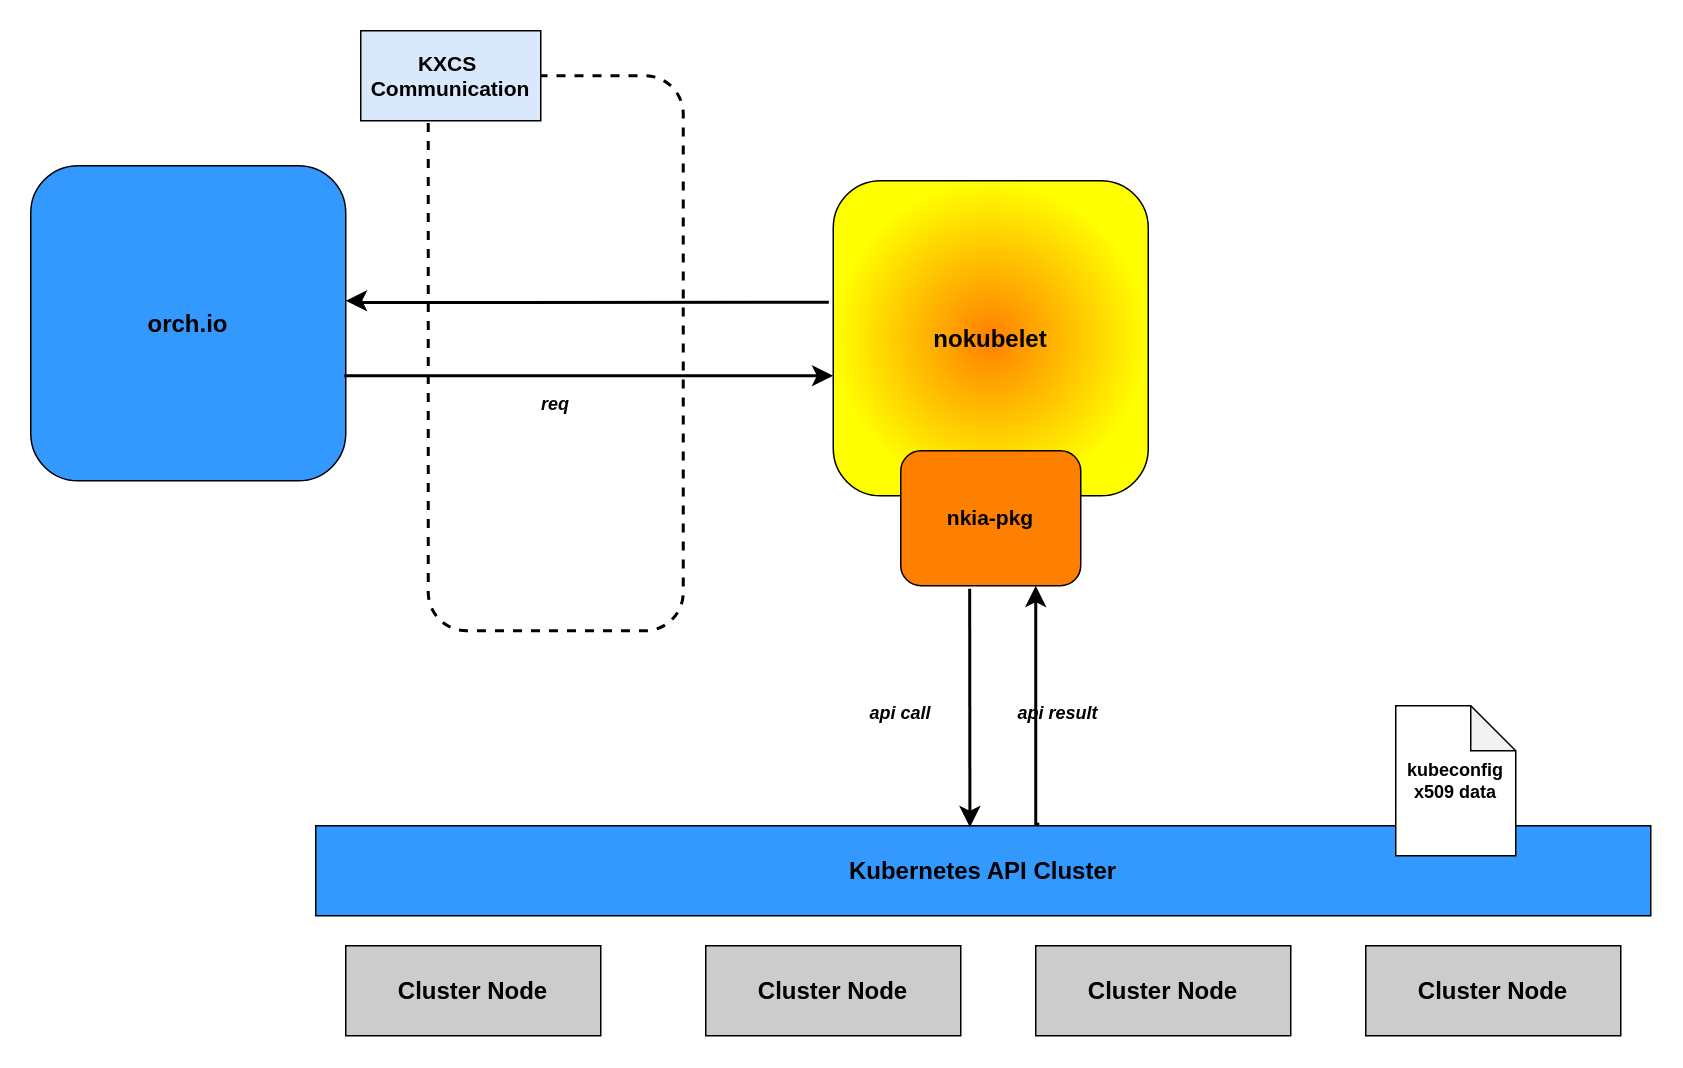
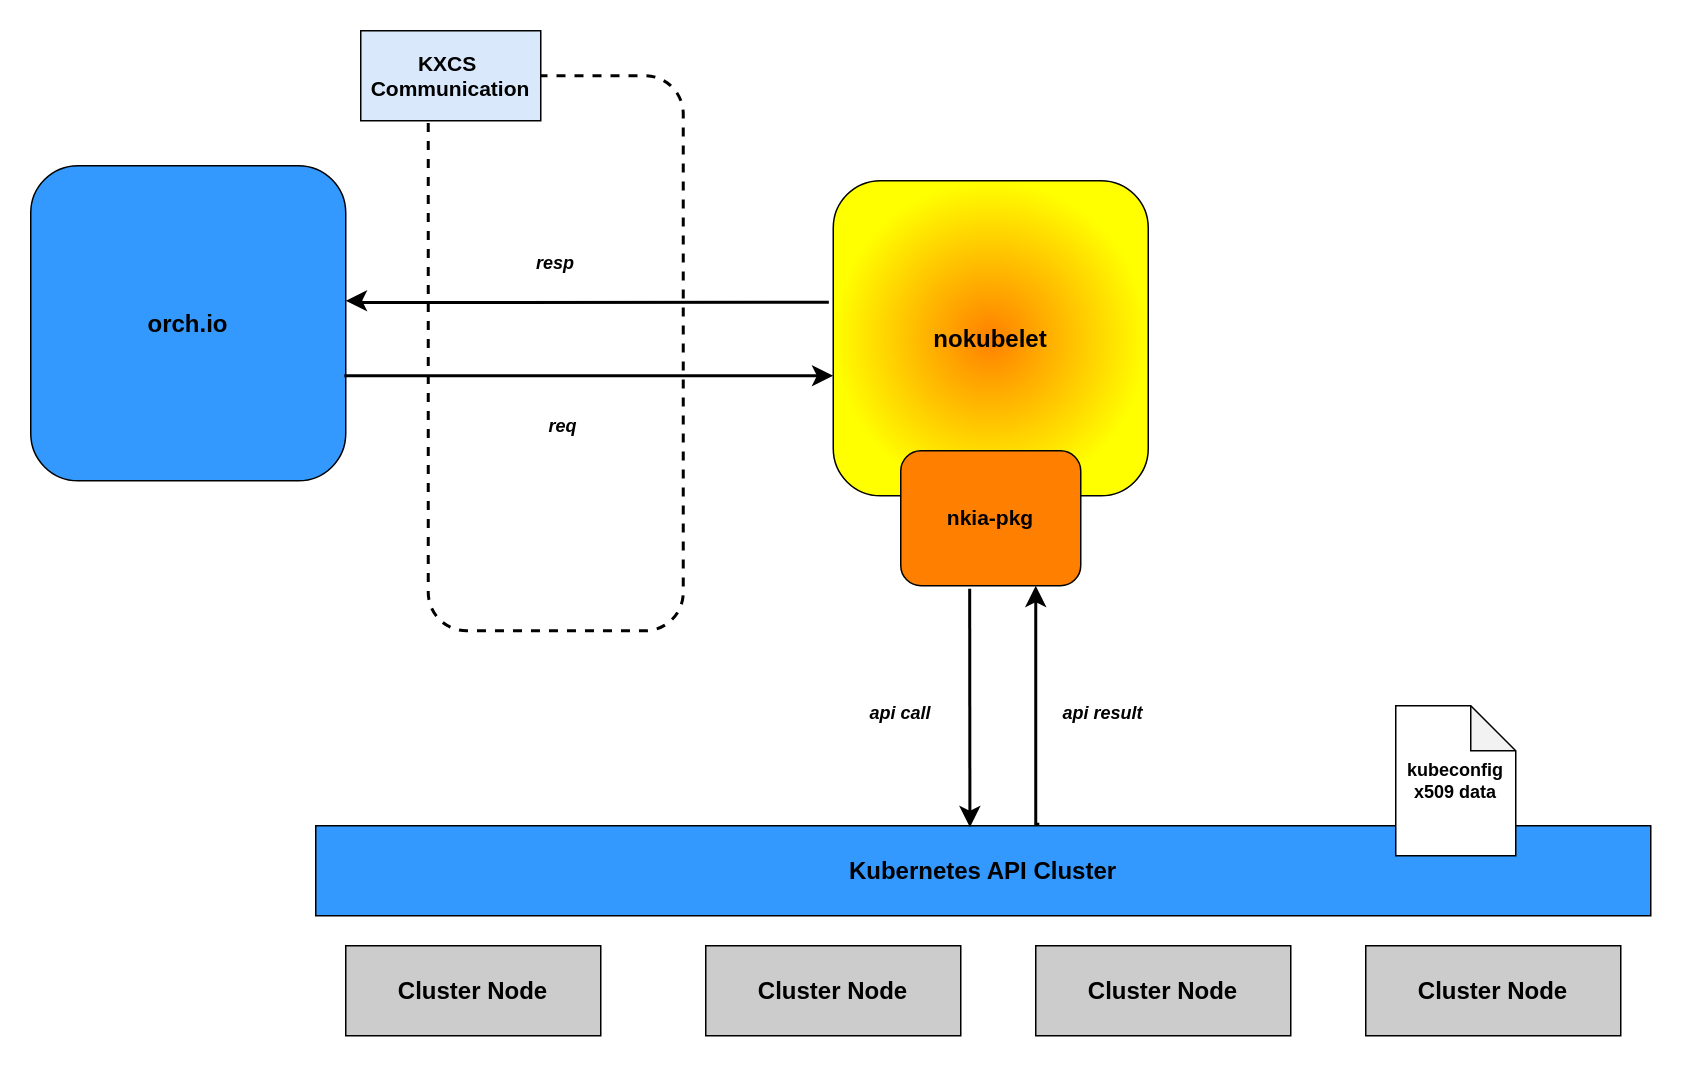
node "resp": added
node "req": moved (556, 404) -> (563, 427)
node "api result": moved (1058, 713) -> (1103, 713)
